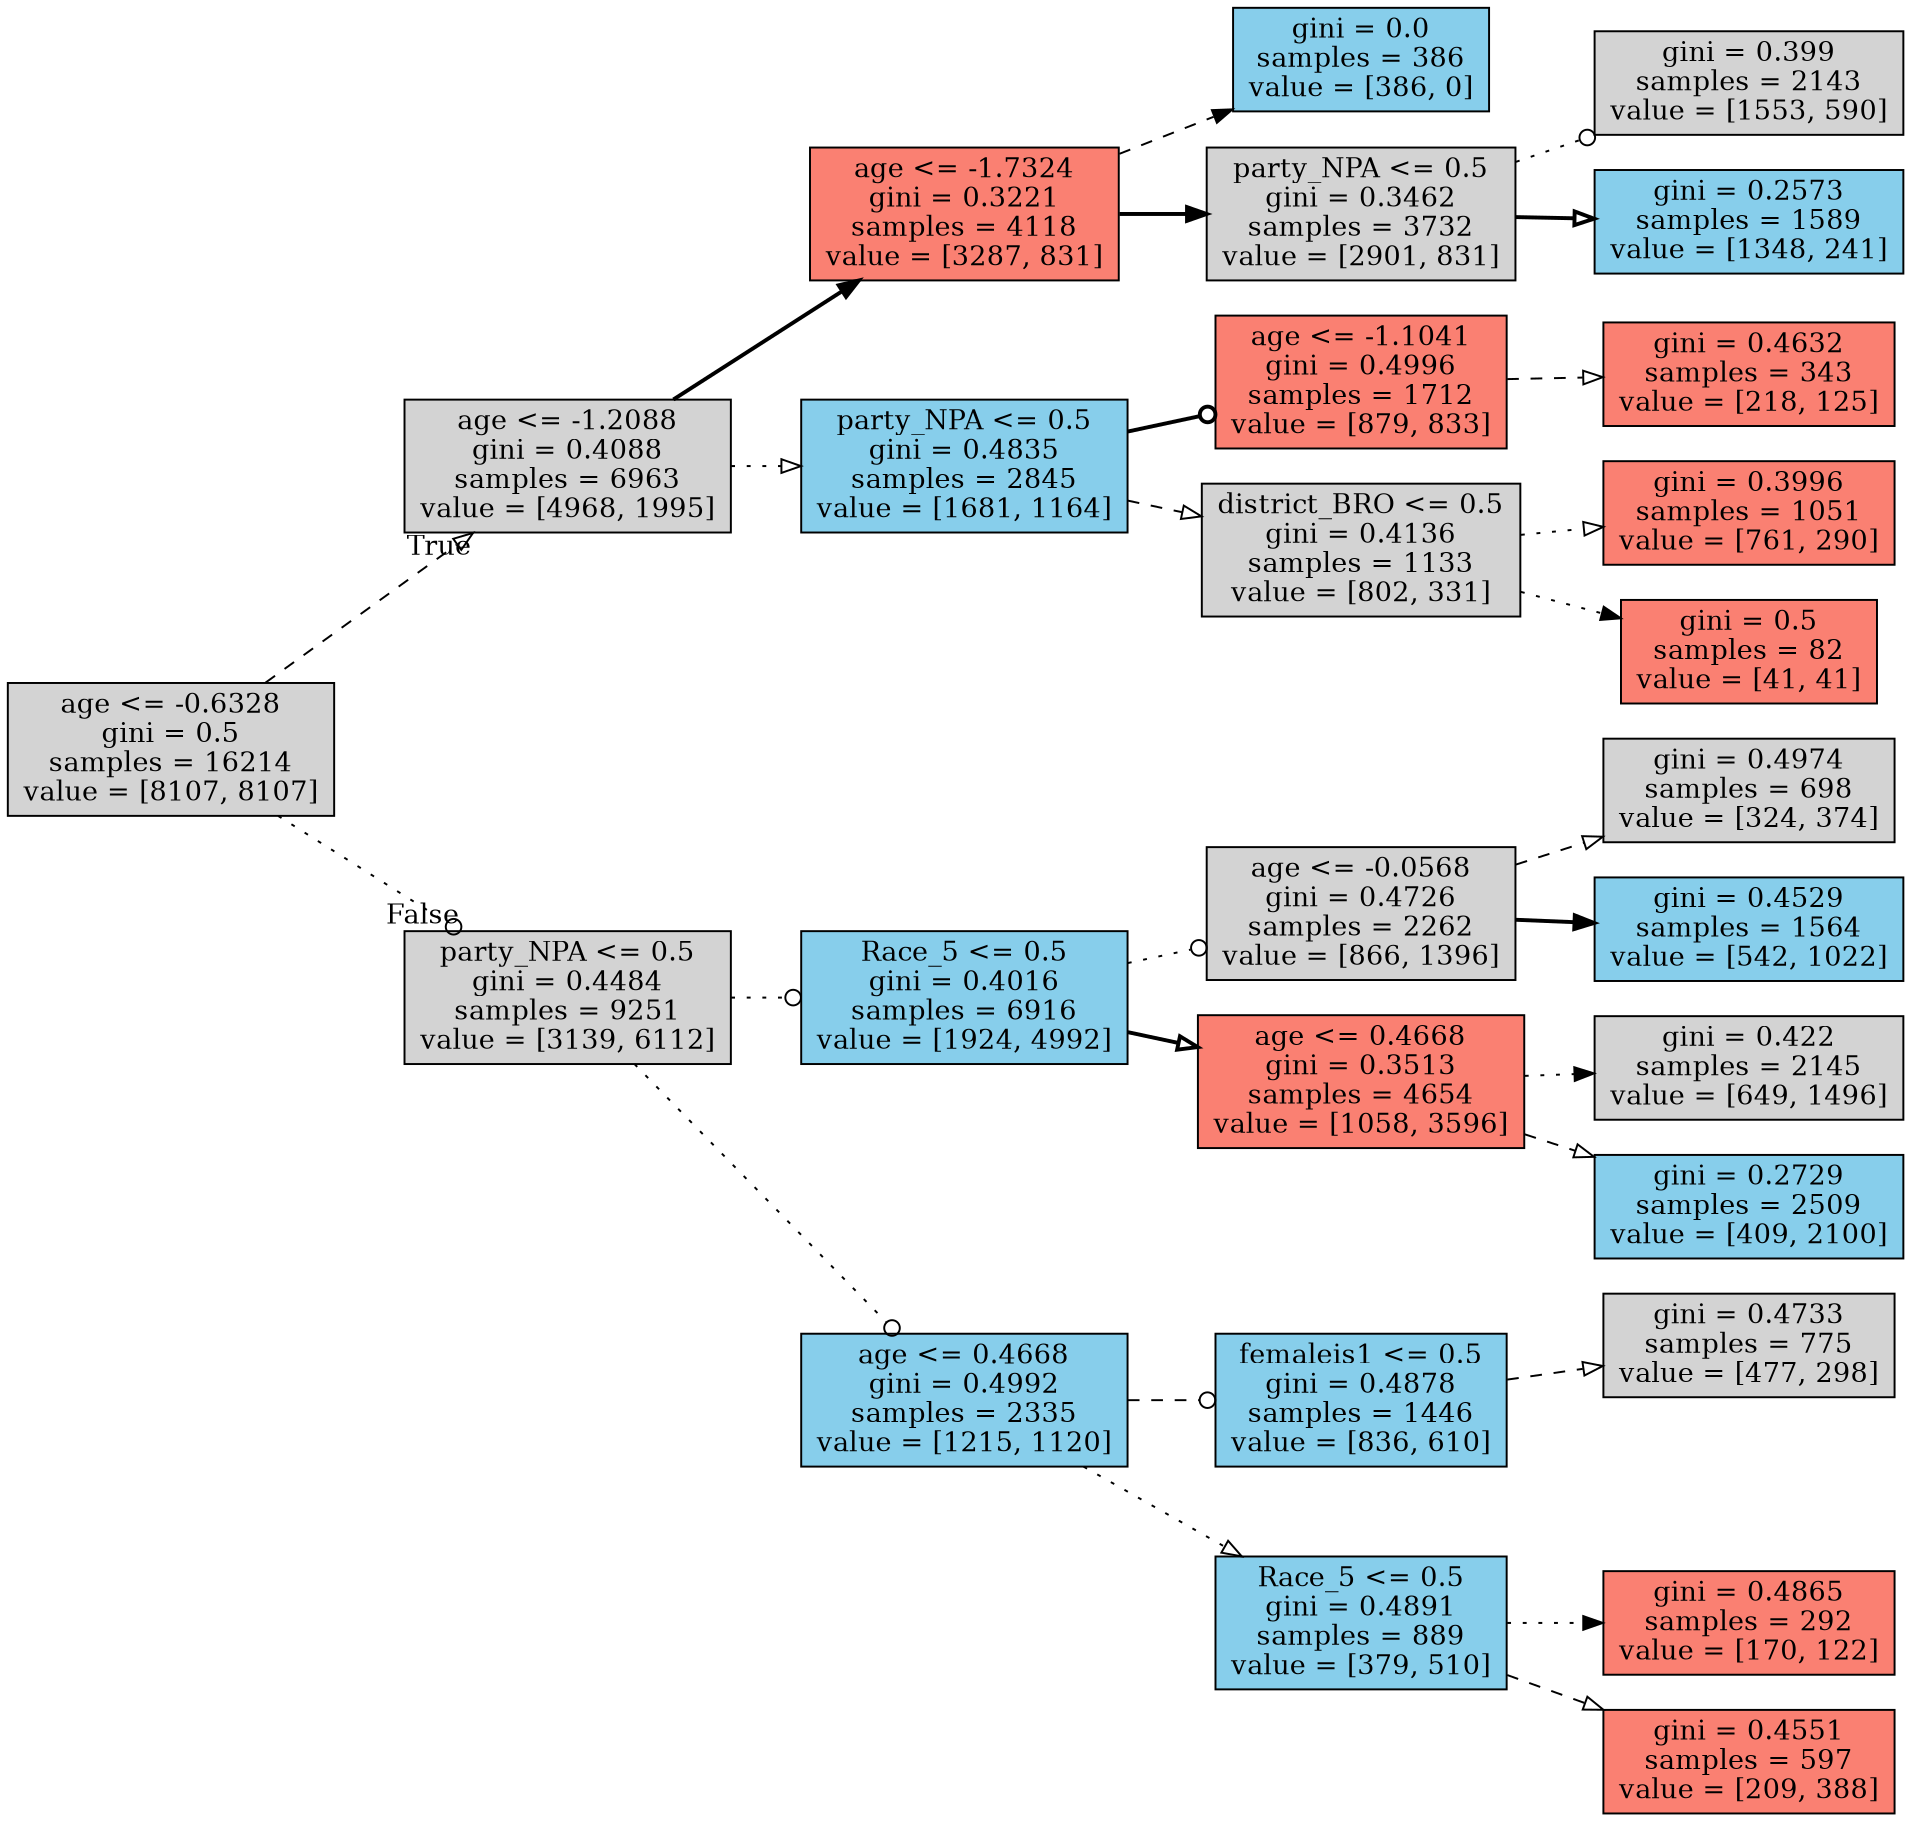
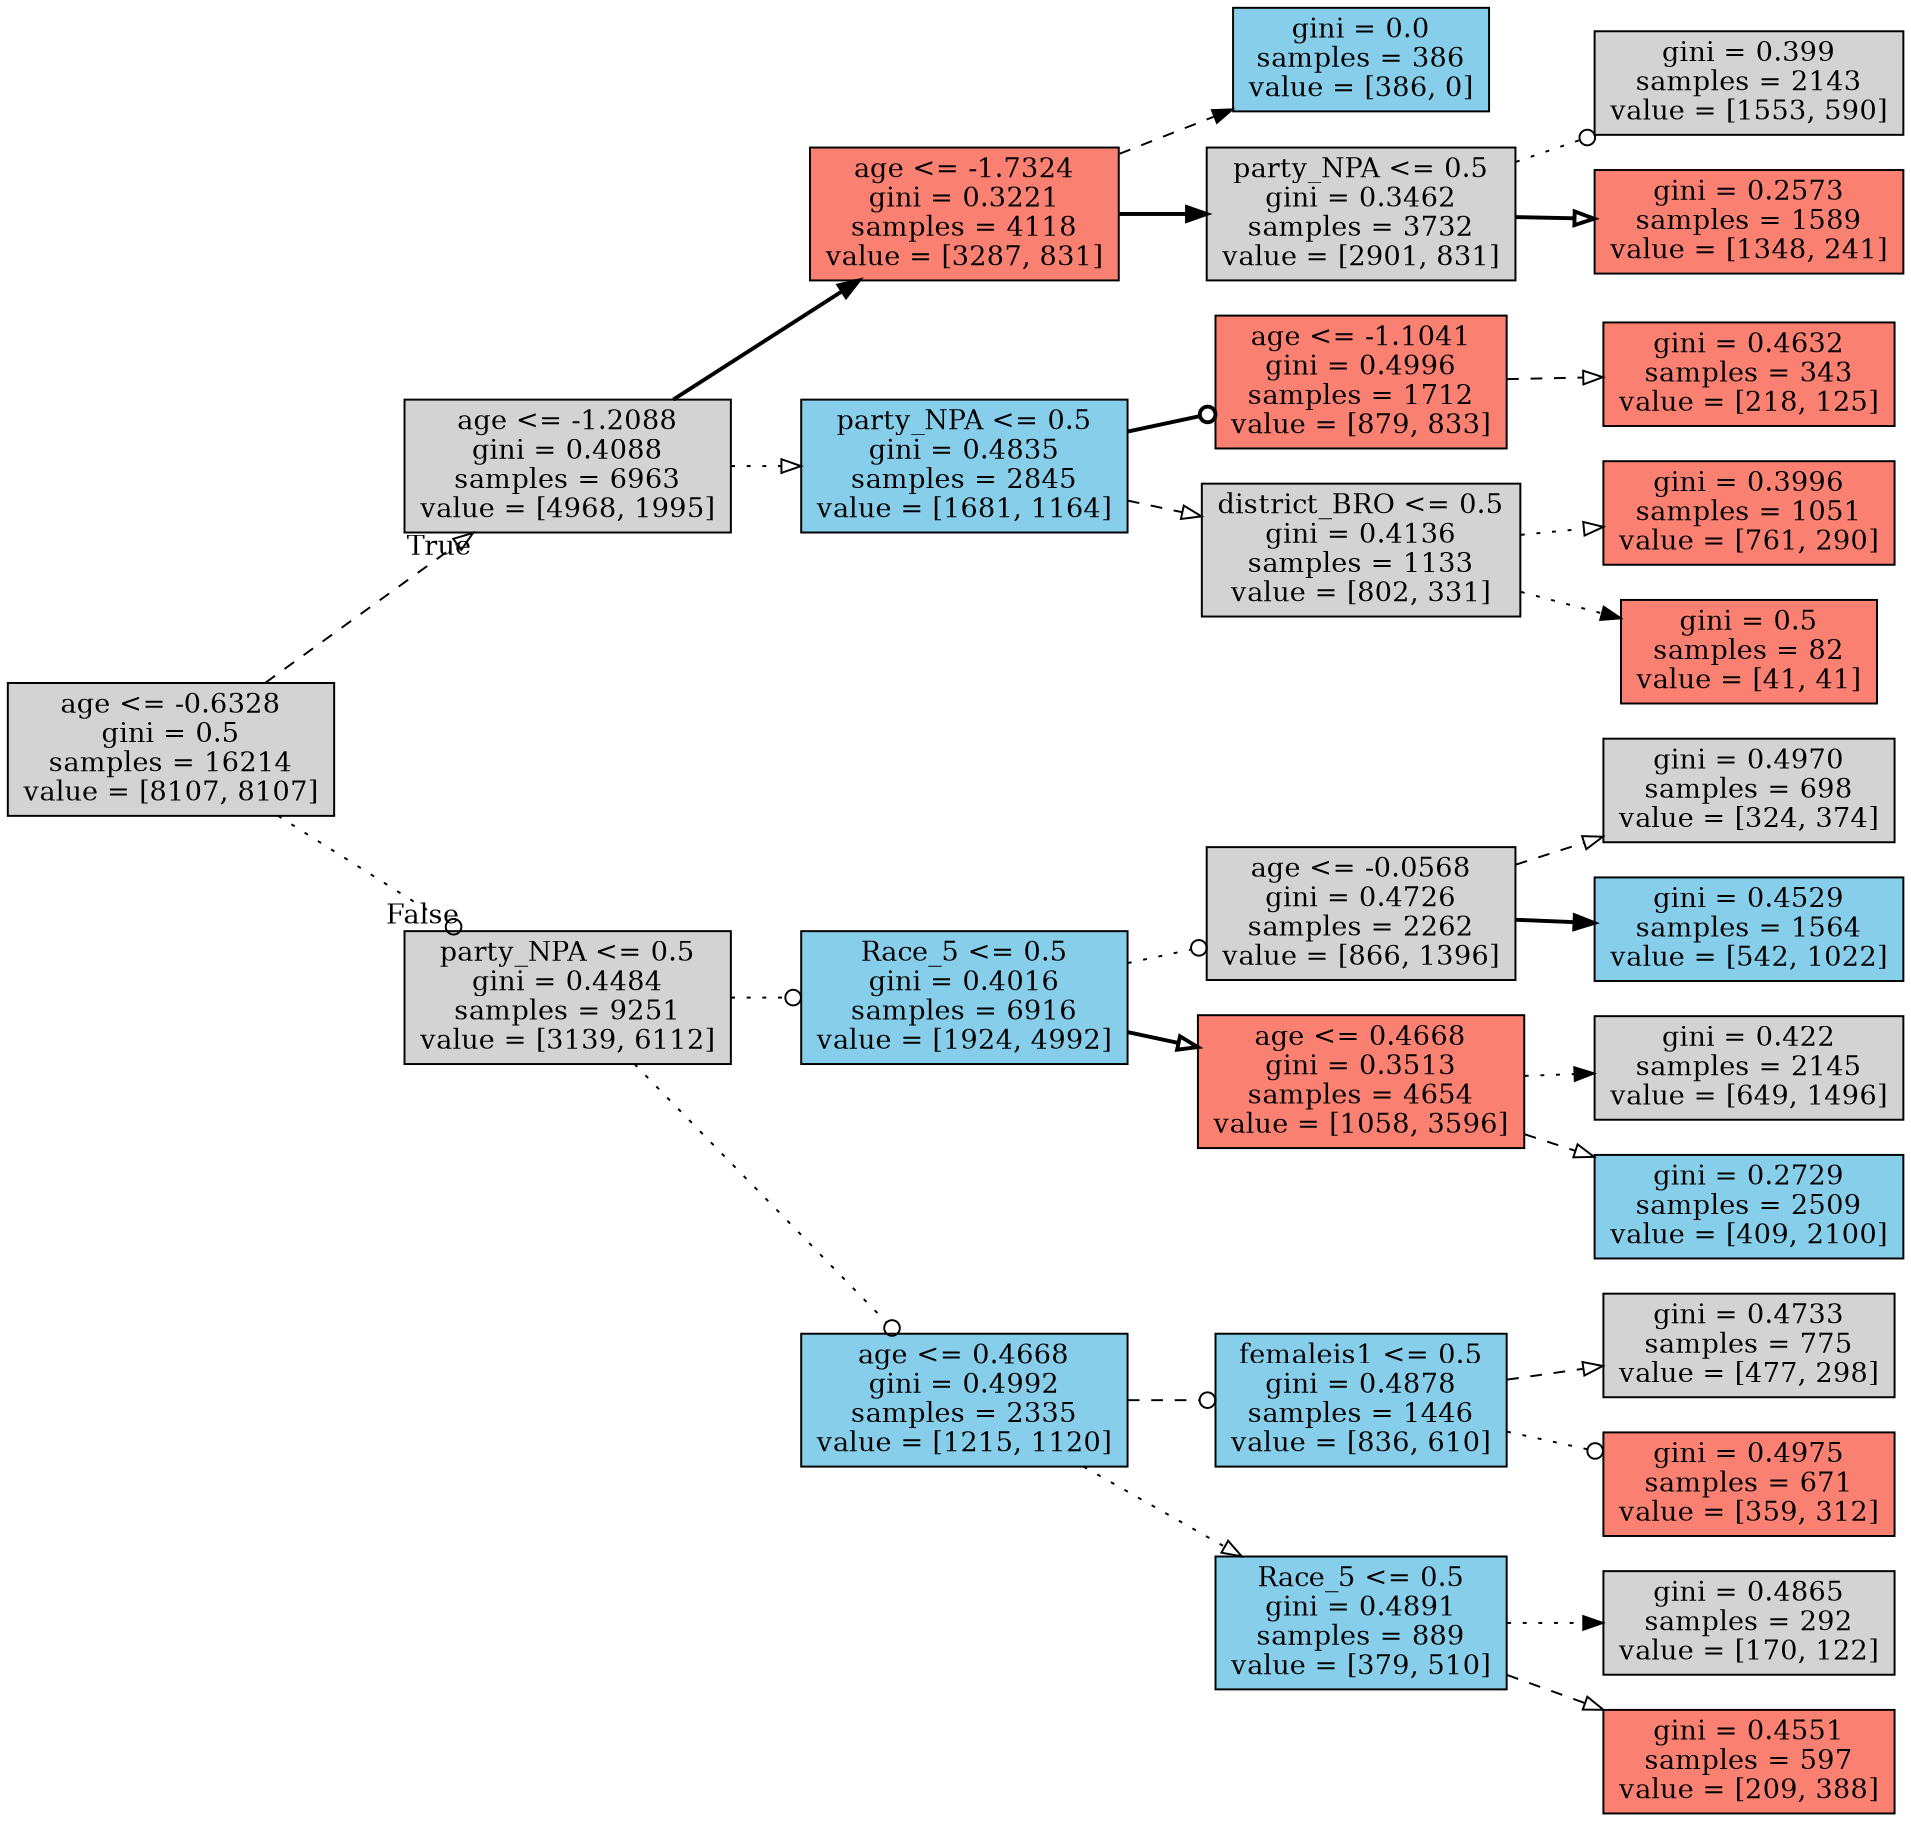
node "gini = 0.2573 samples = 1589 value = [1348, 241]": fillcolor skyblue -> salmon
node "gini = 0.4974 samples = 698 value = [324, 374]": label "gini = 0.4974 samples = 698 value = [324, 374]" -> "gini = 0.4970 samples = 698 value = [324, 374]"
node "gini = 0.4975 samples = 671 value = [359, 312]": added
node "gini = 0.4865 samples = 292 value = [170, 122]": fillcolor salmon -> lightgrey
